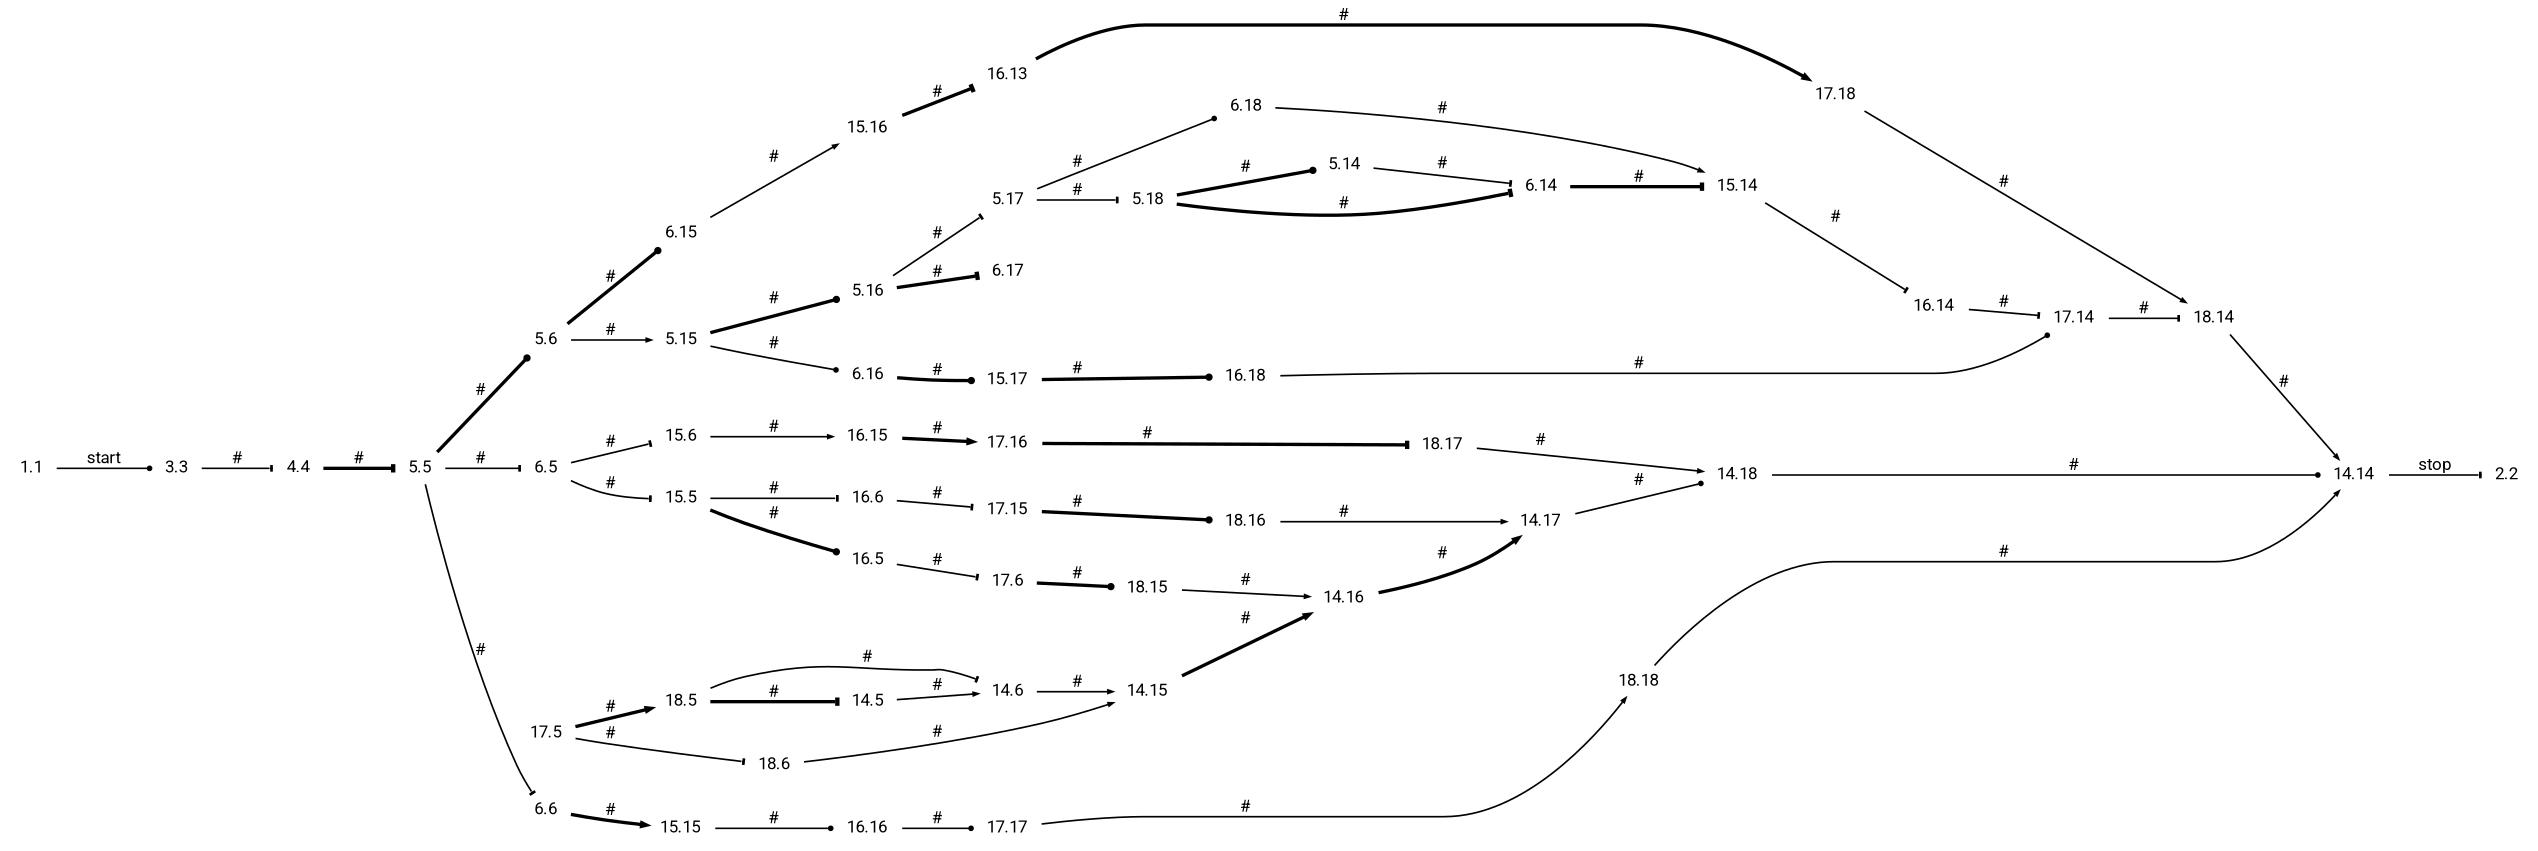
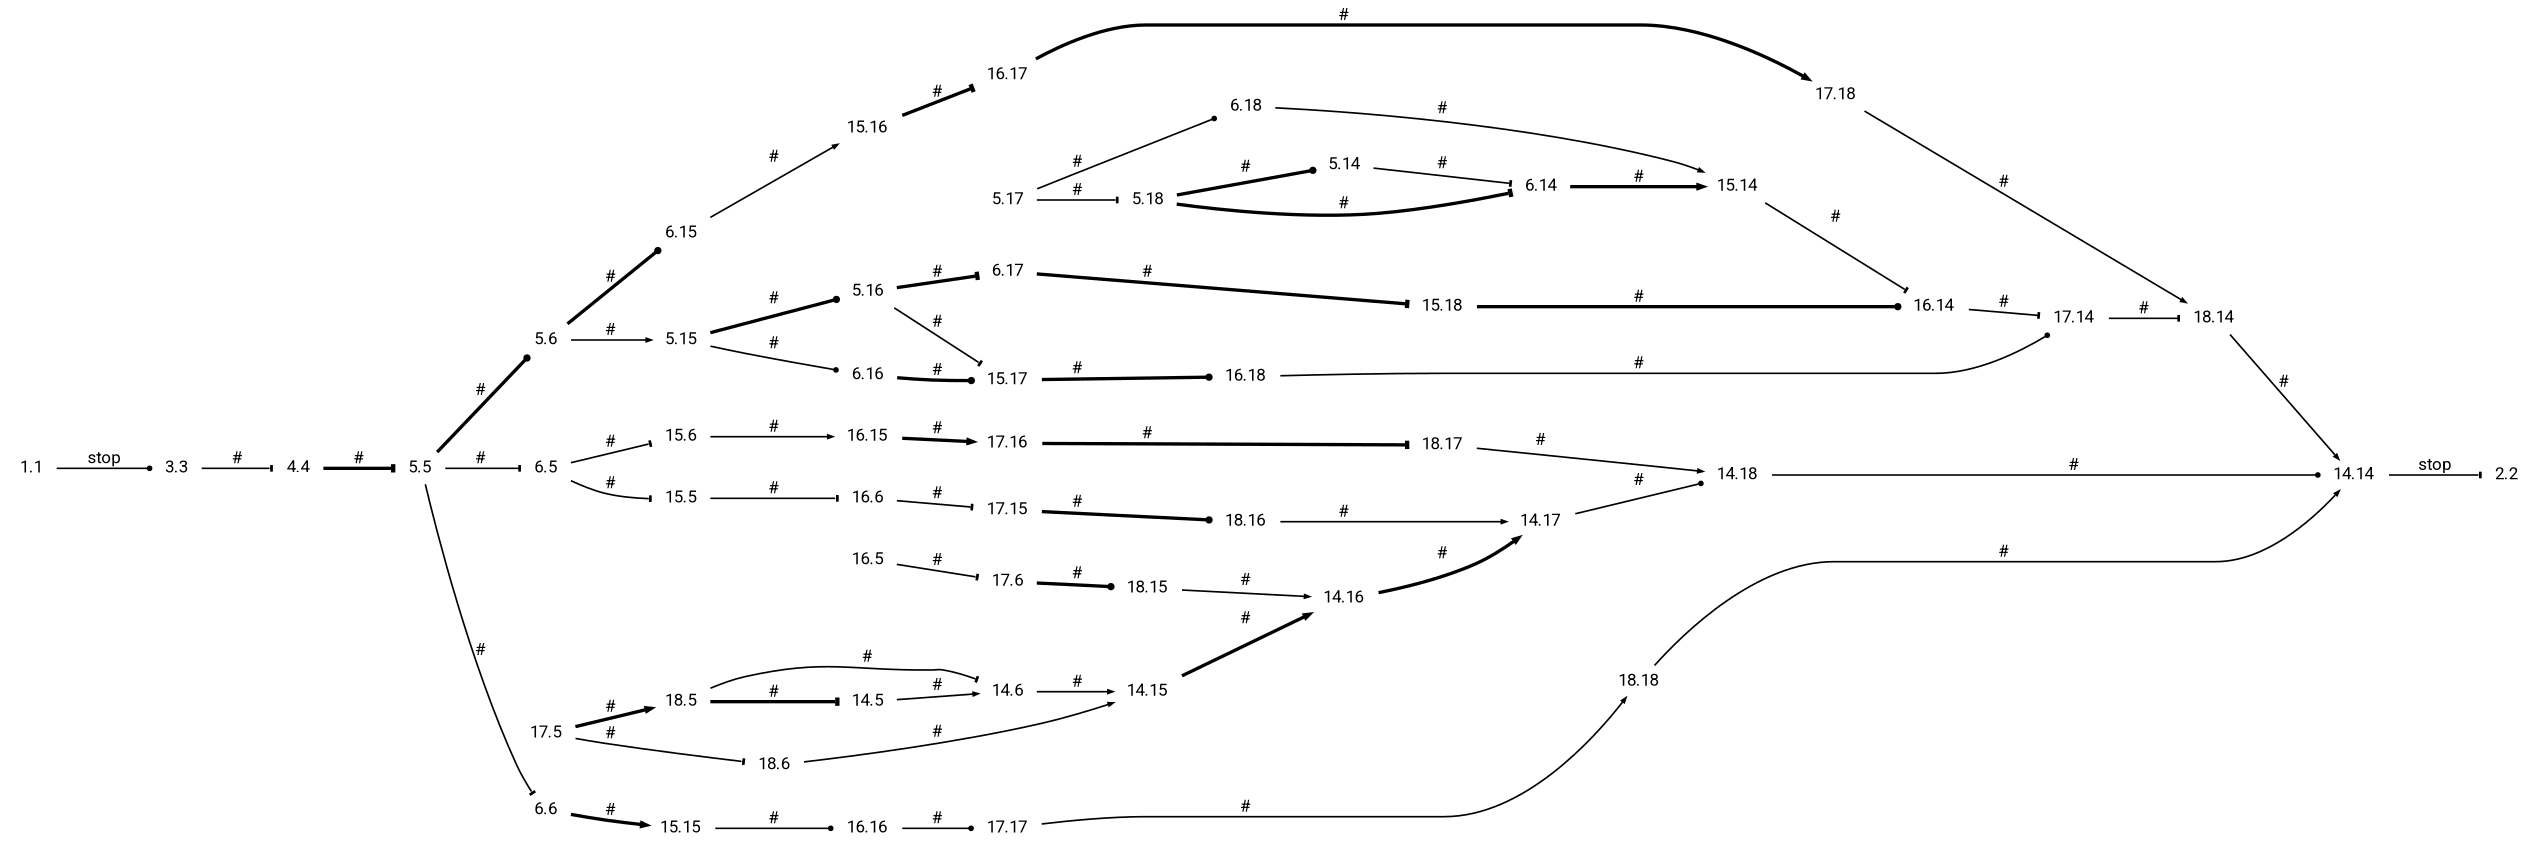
node "16.13": label "16.13" -> "16.17"
edge "6.14" -> "15.14": arrowhead tee -> normal
edge "5.16" -> "5.17": now "5.16" -> "15.17"
node "15.18": added
edge "1.1" -> "3.3": label "start" -> "stop"
edge "15.5" -> "16.5": removed, label "#"
